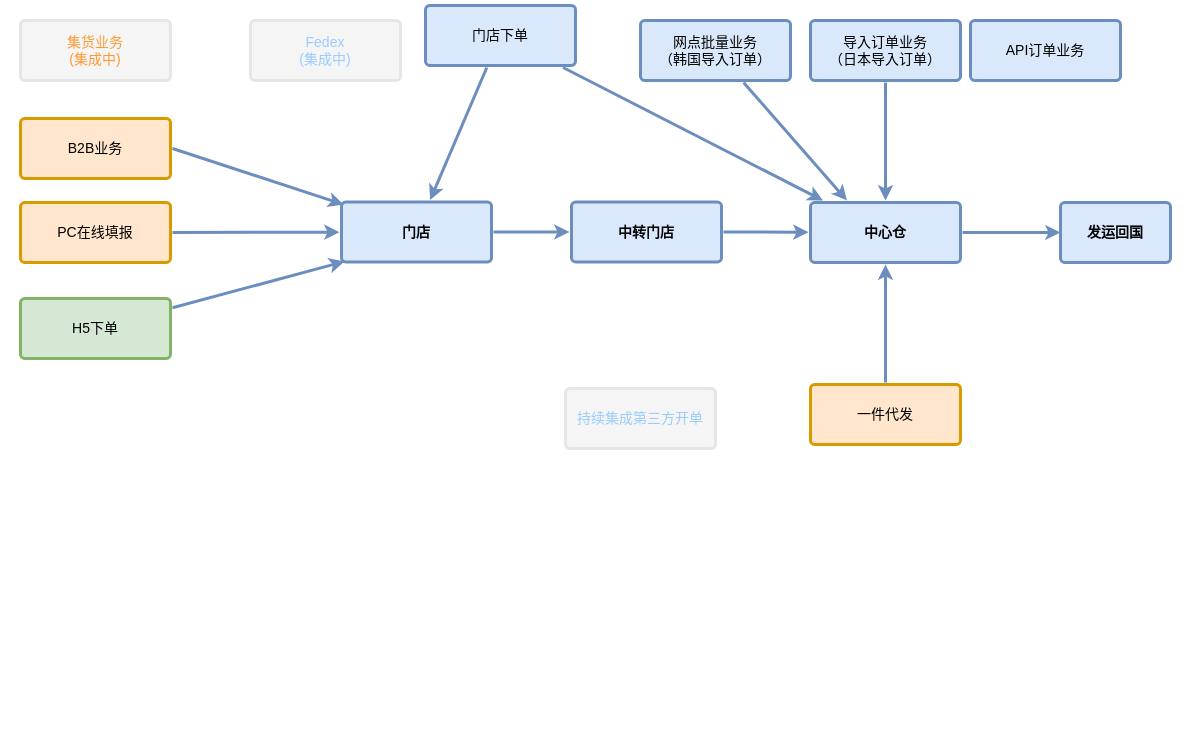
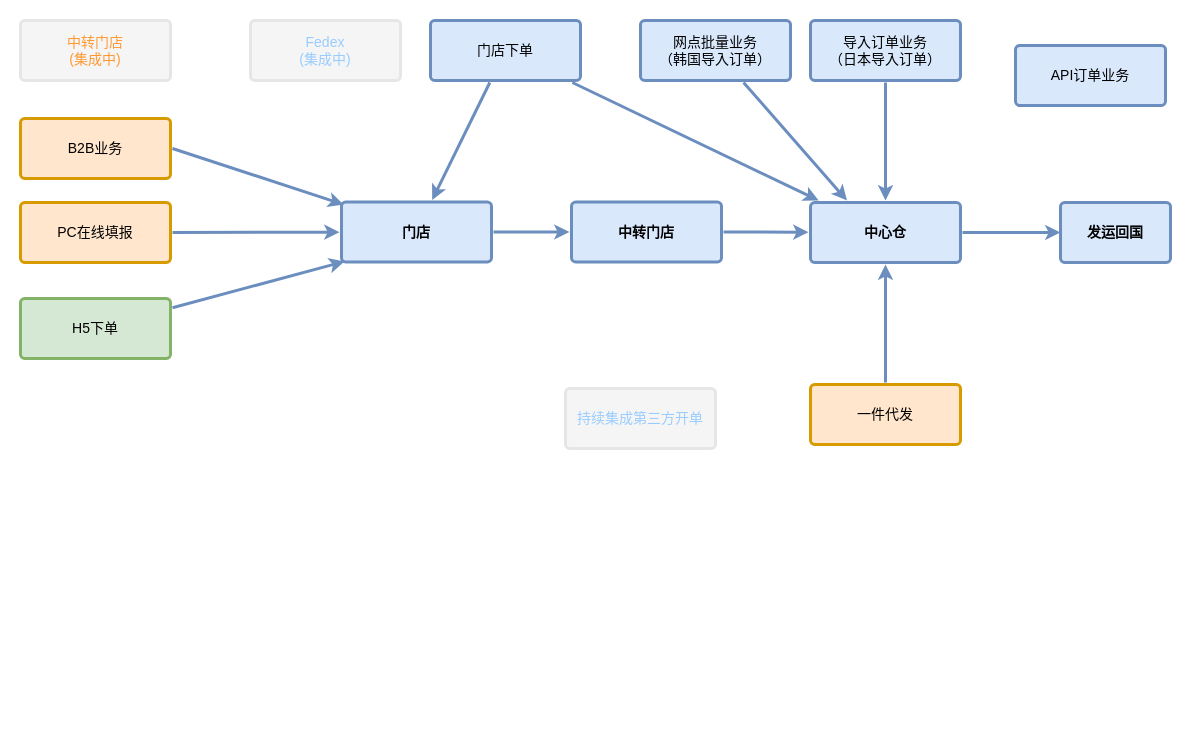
node "门店下单": moved (501, 36) -> (506, 51)
node "集货业务 (集成中)": label "集货业务 (集成中)" -> "中转门店 (集成中)"
node "API订单业务": moved (1046, 51) -> (1091, 76)
